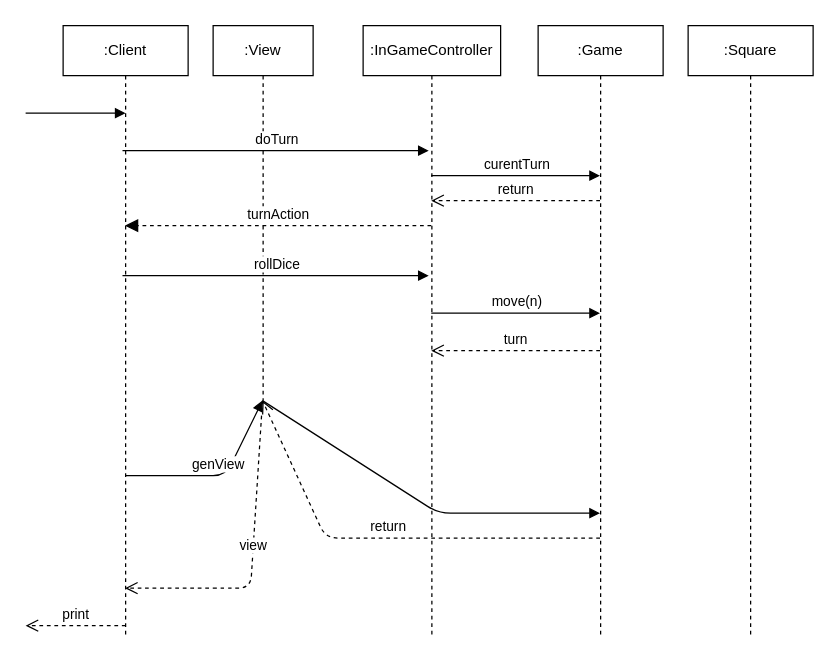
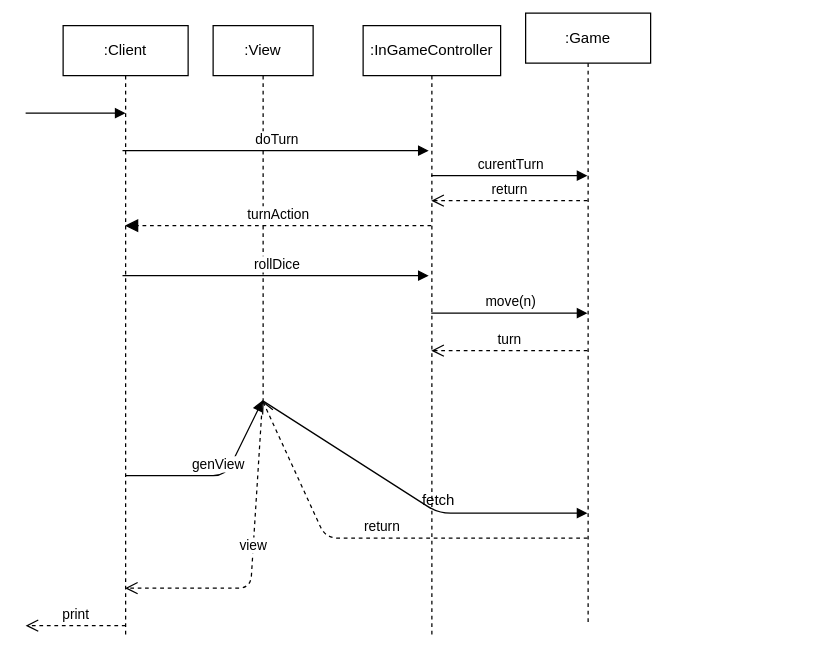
node ":Game": moved (601, 332) -> (588, 319)
node ":Square": removed
node "fetch": added
